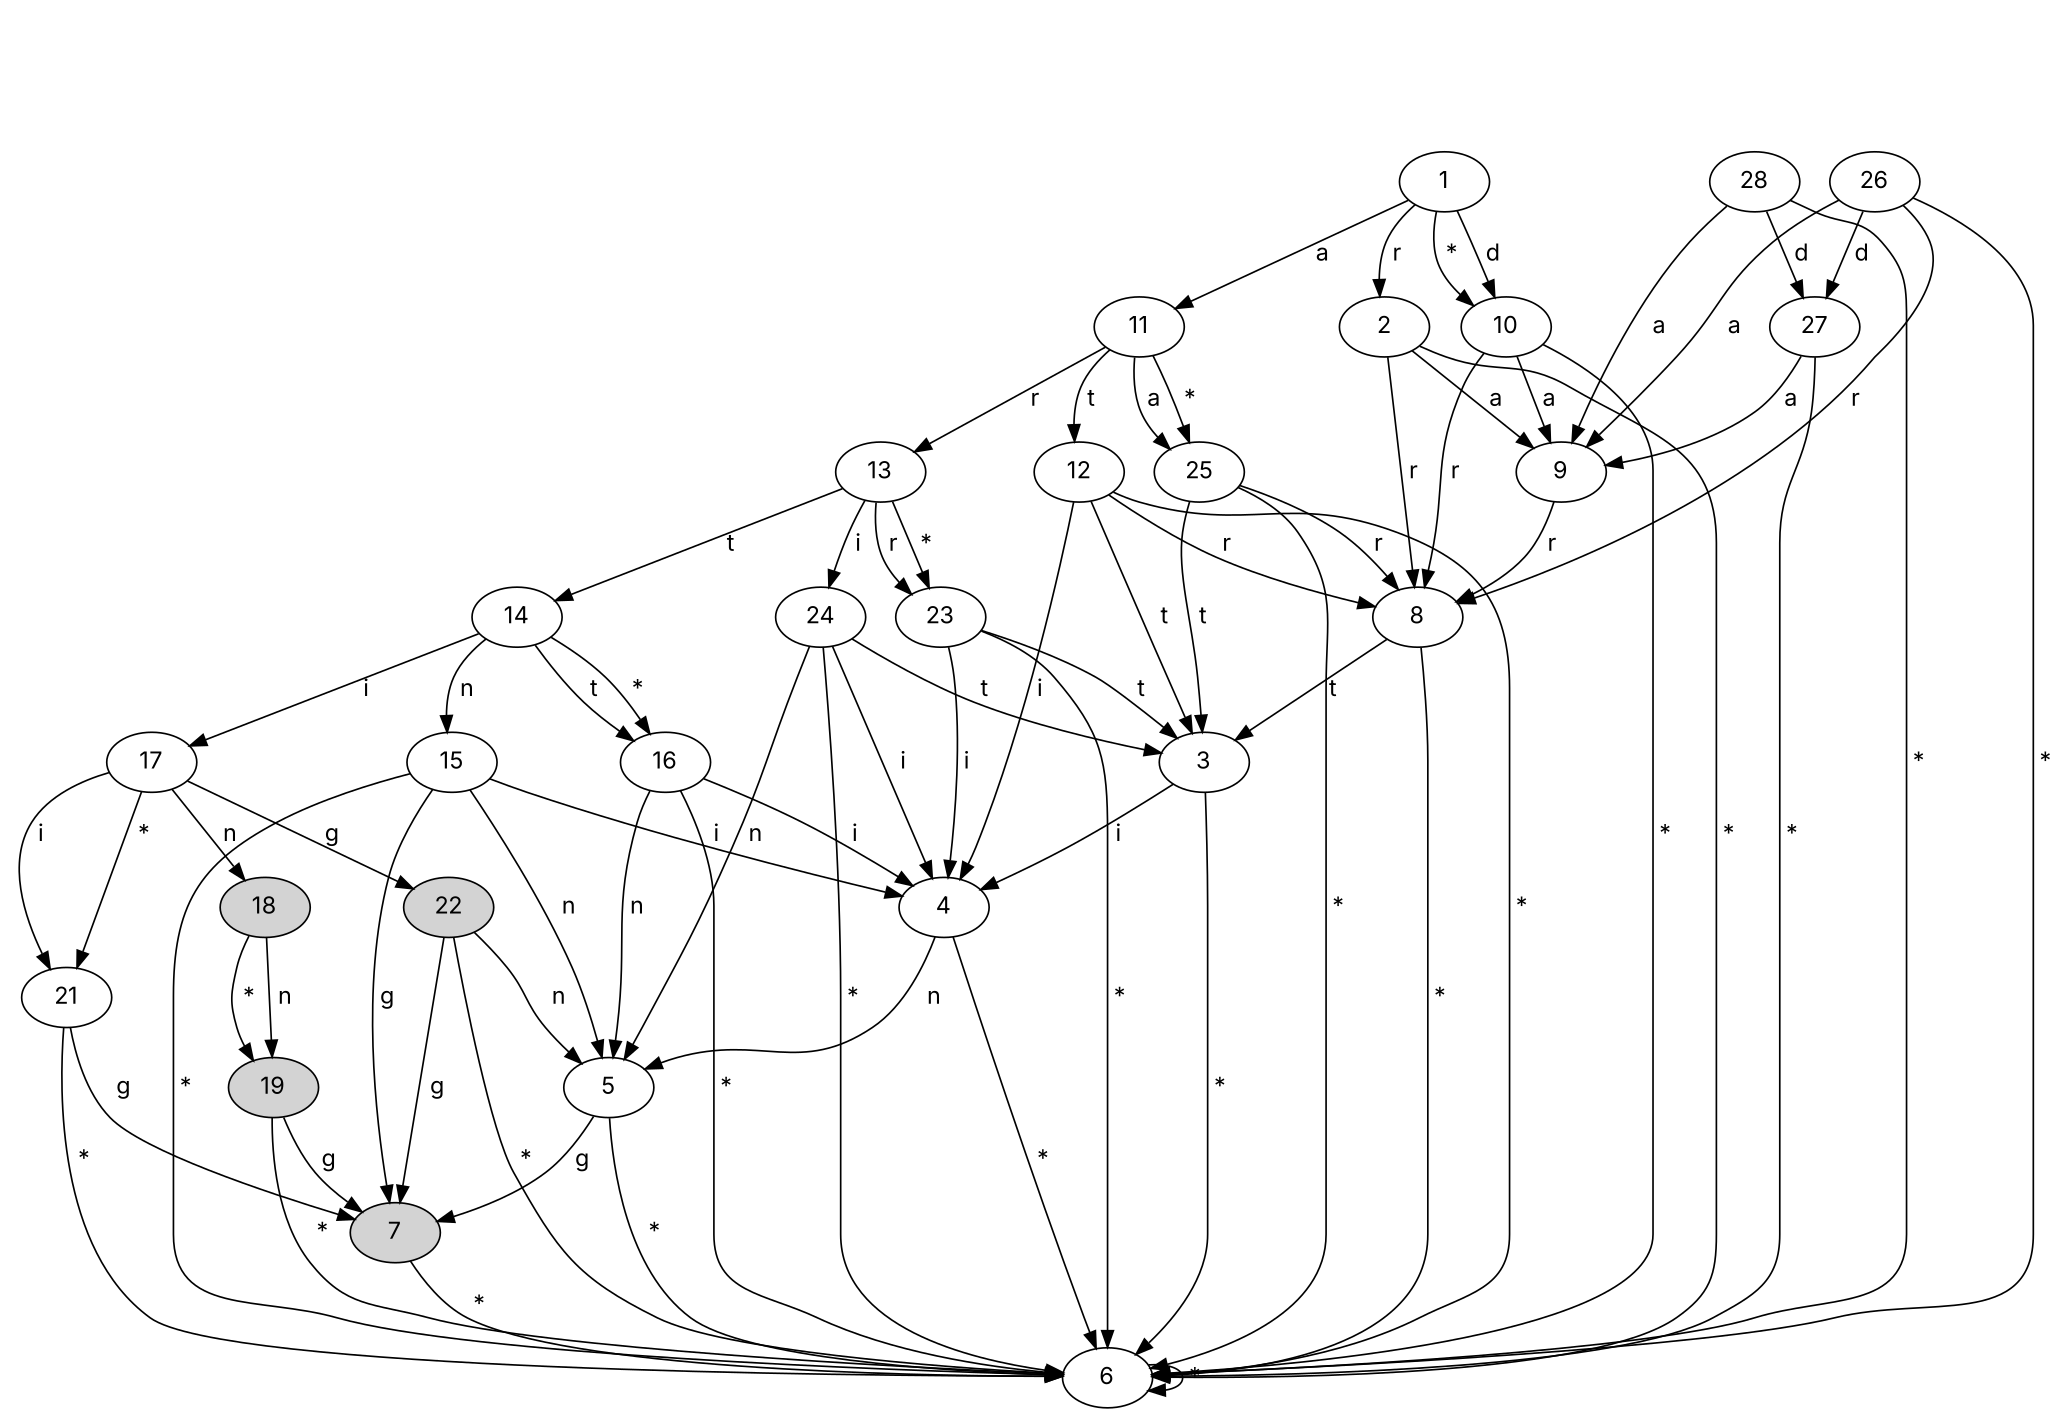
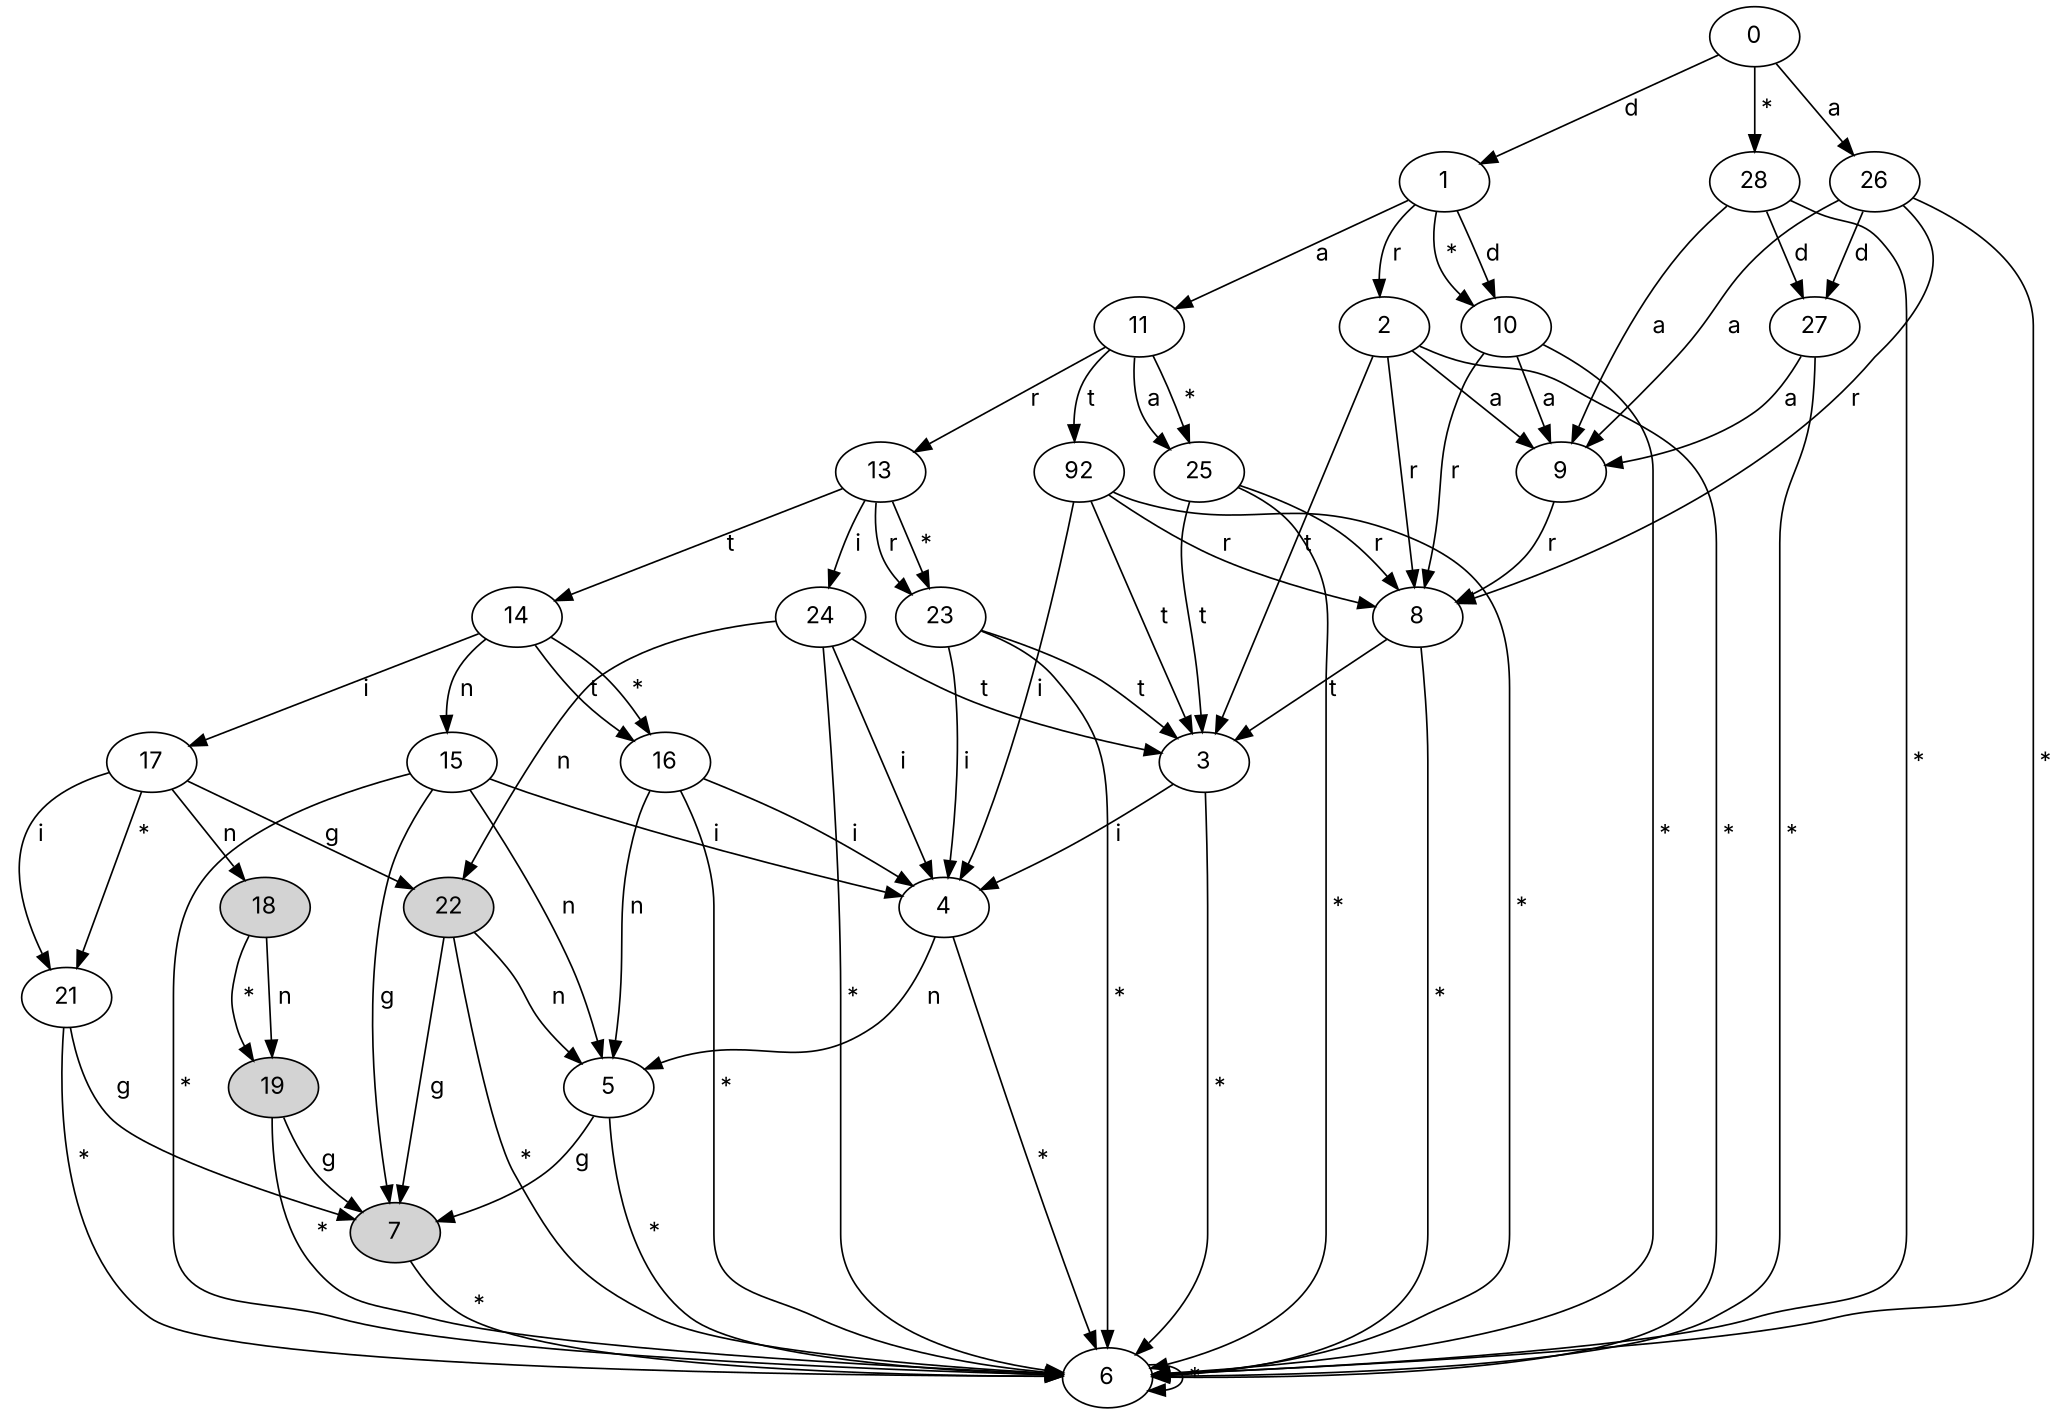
node "0": added
node "12": label "12" -> "92"
edge "2" -> "3": added, label "t"
edge "24" -> "5": now "24" -> "22"
